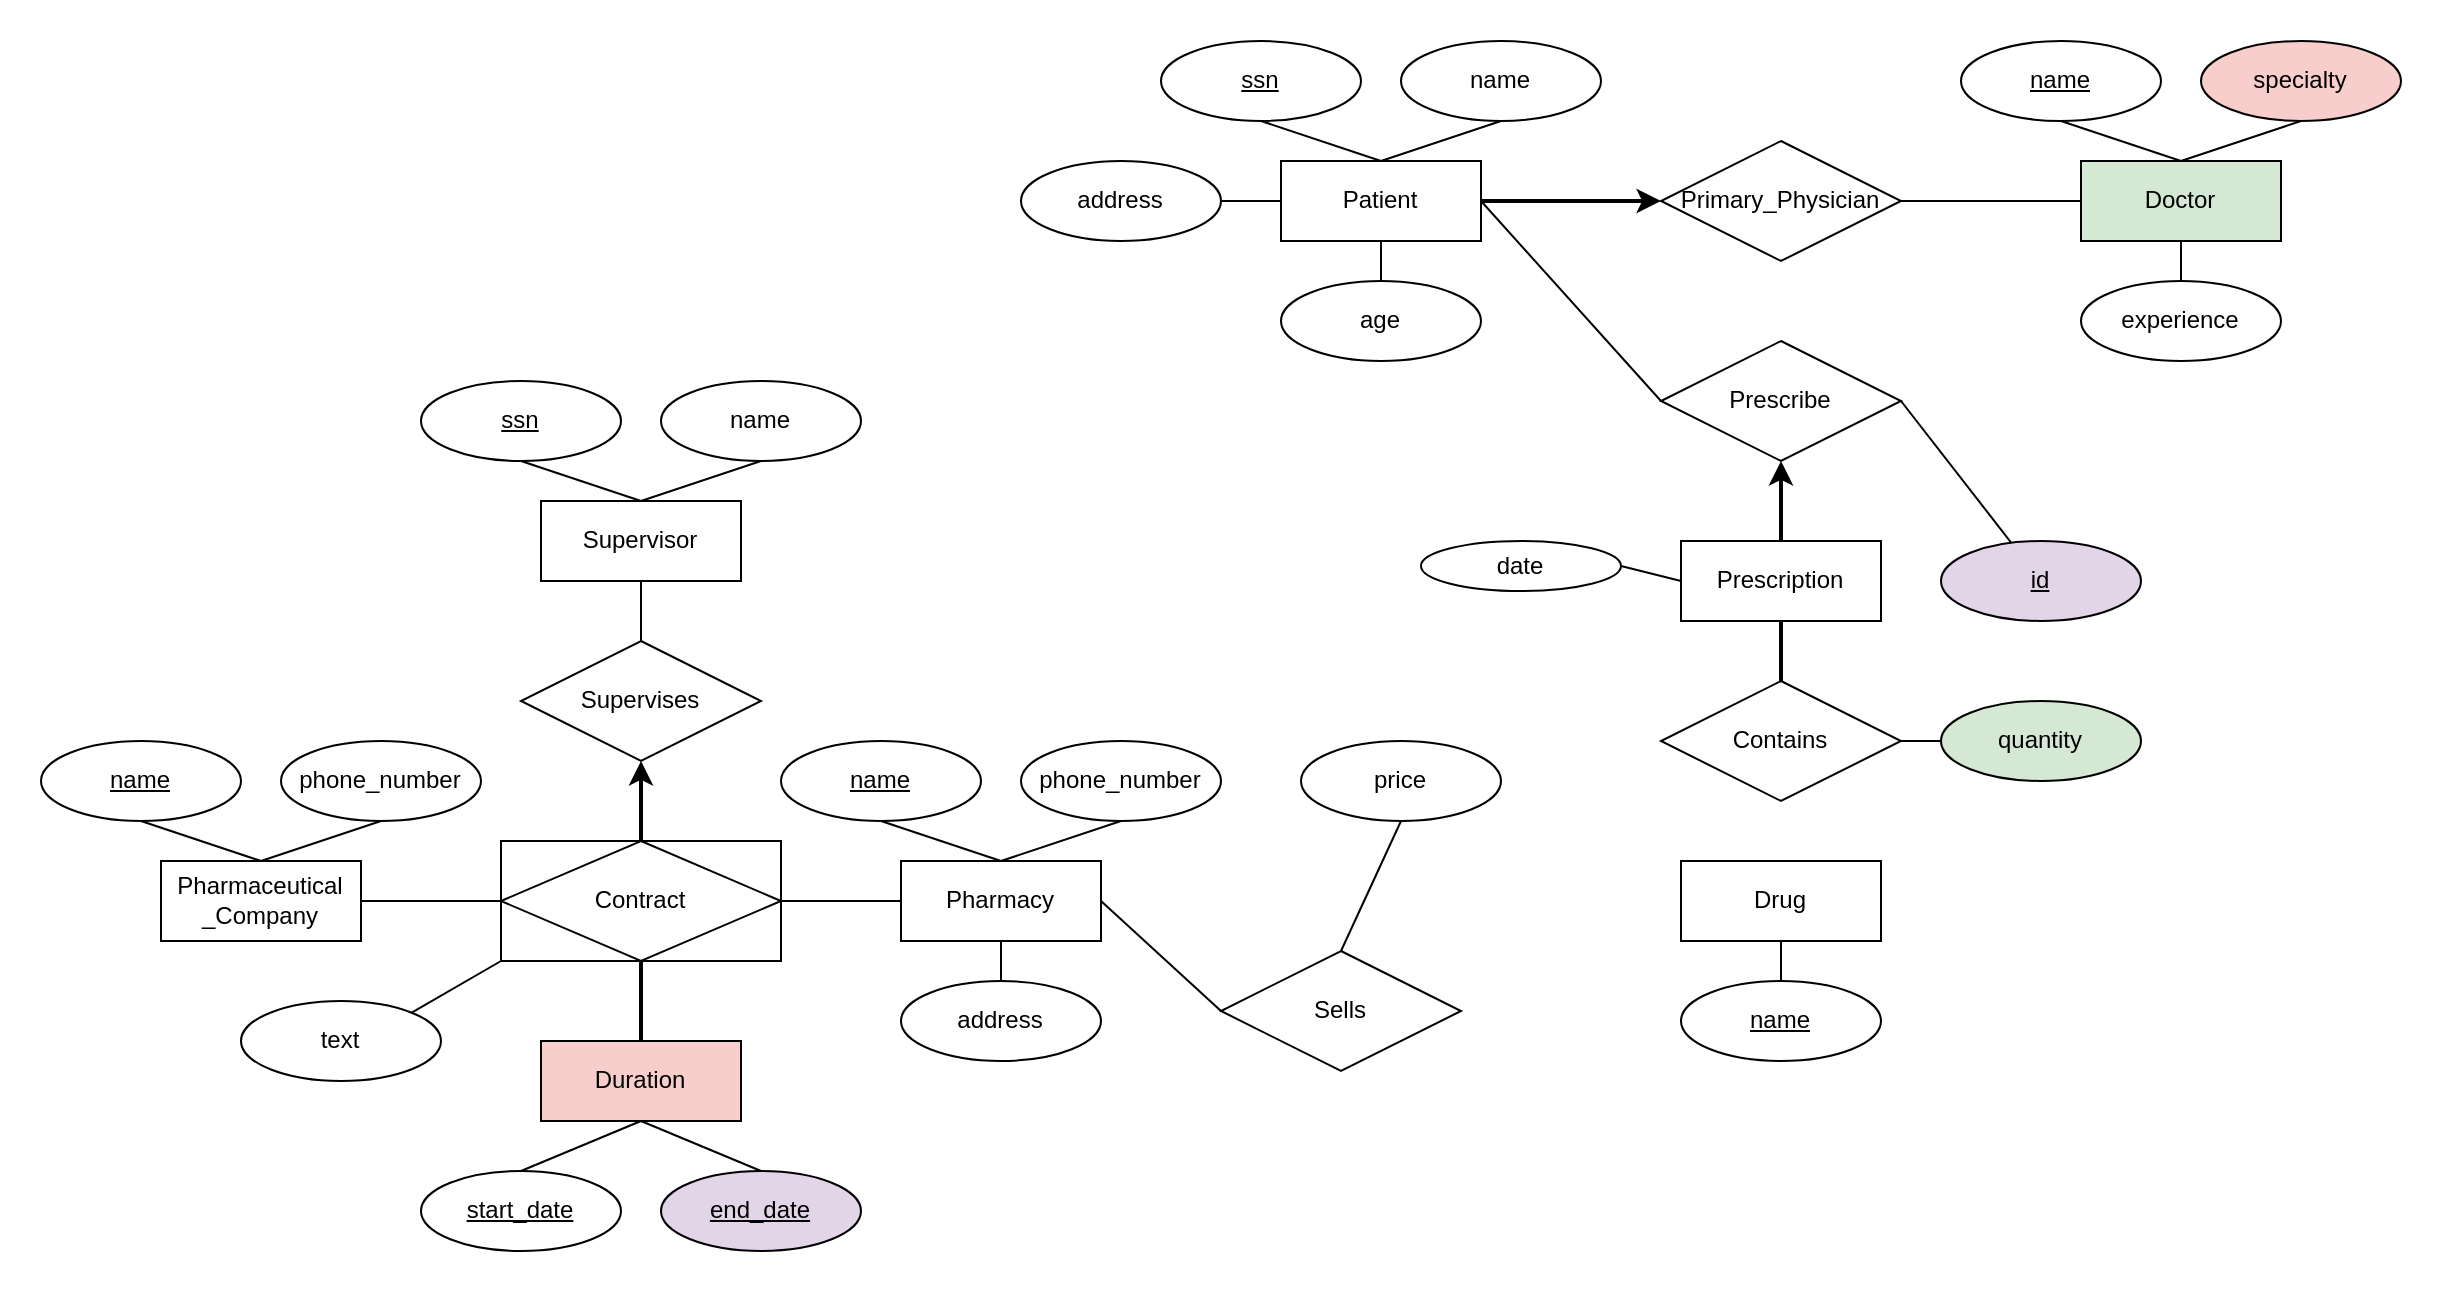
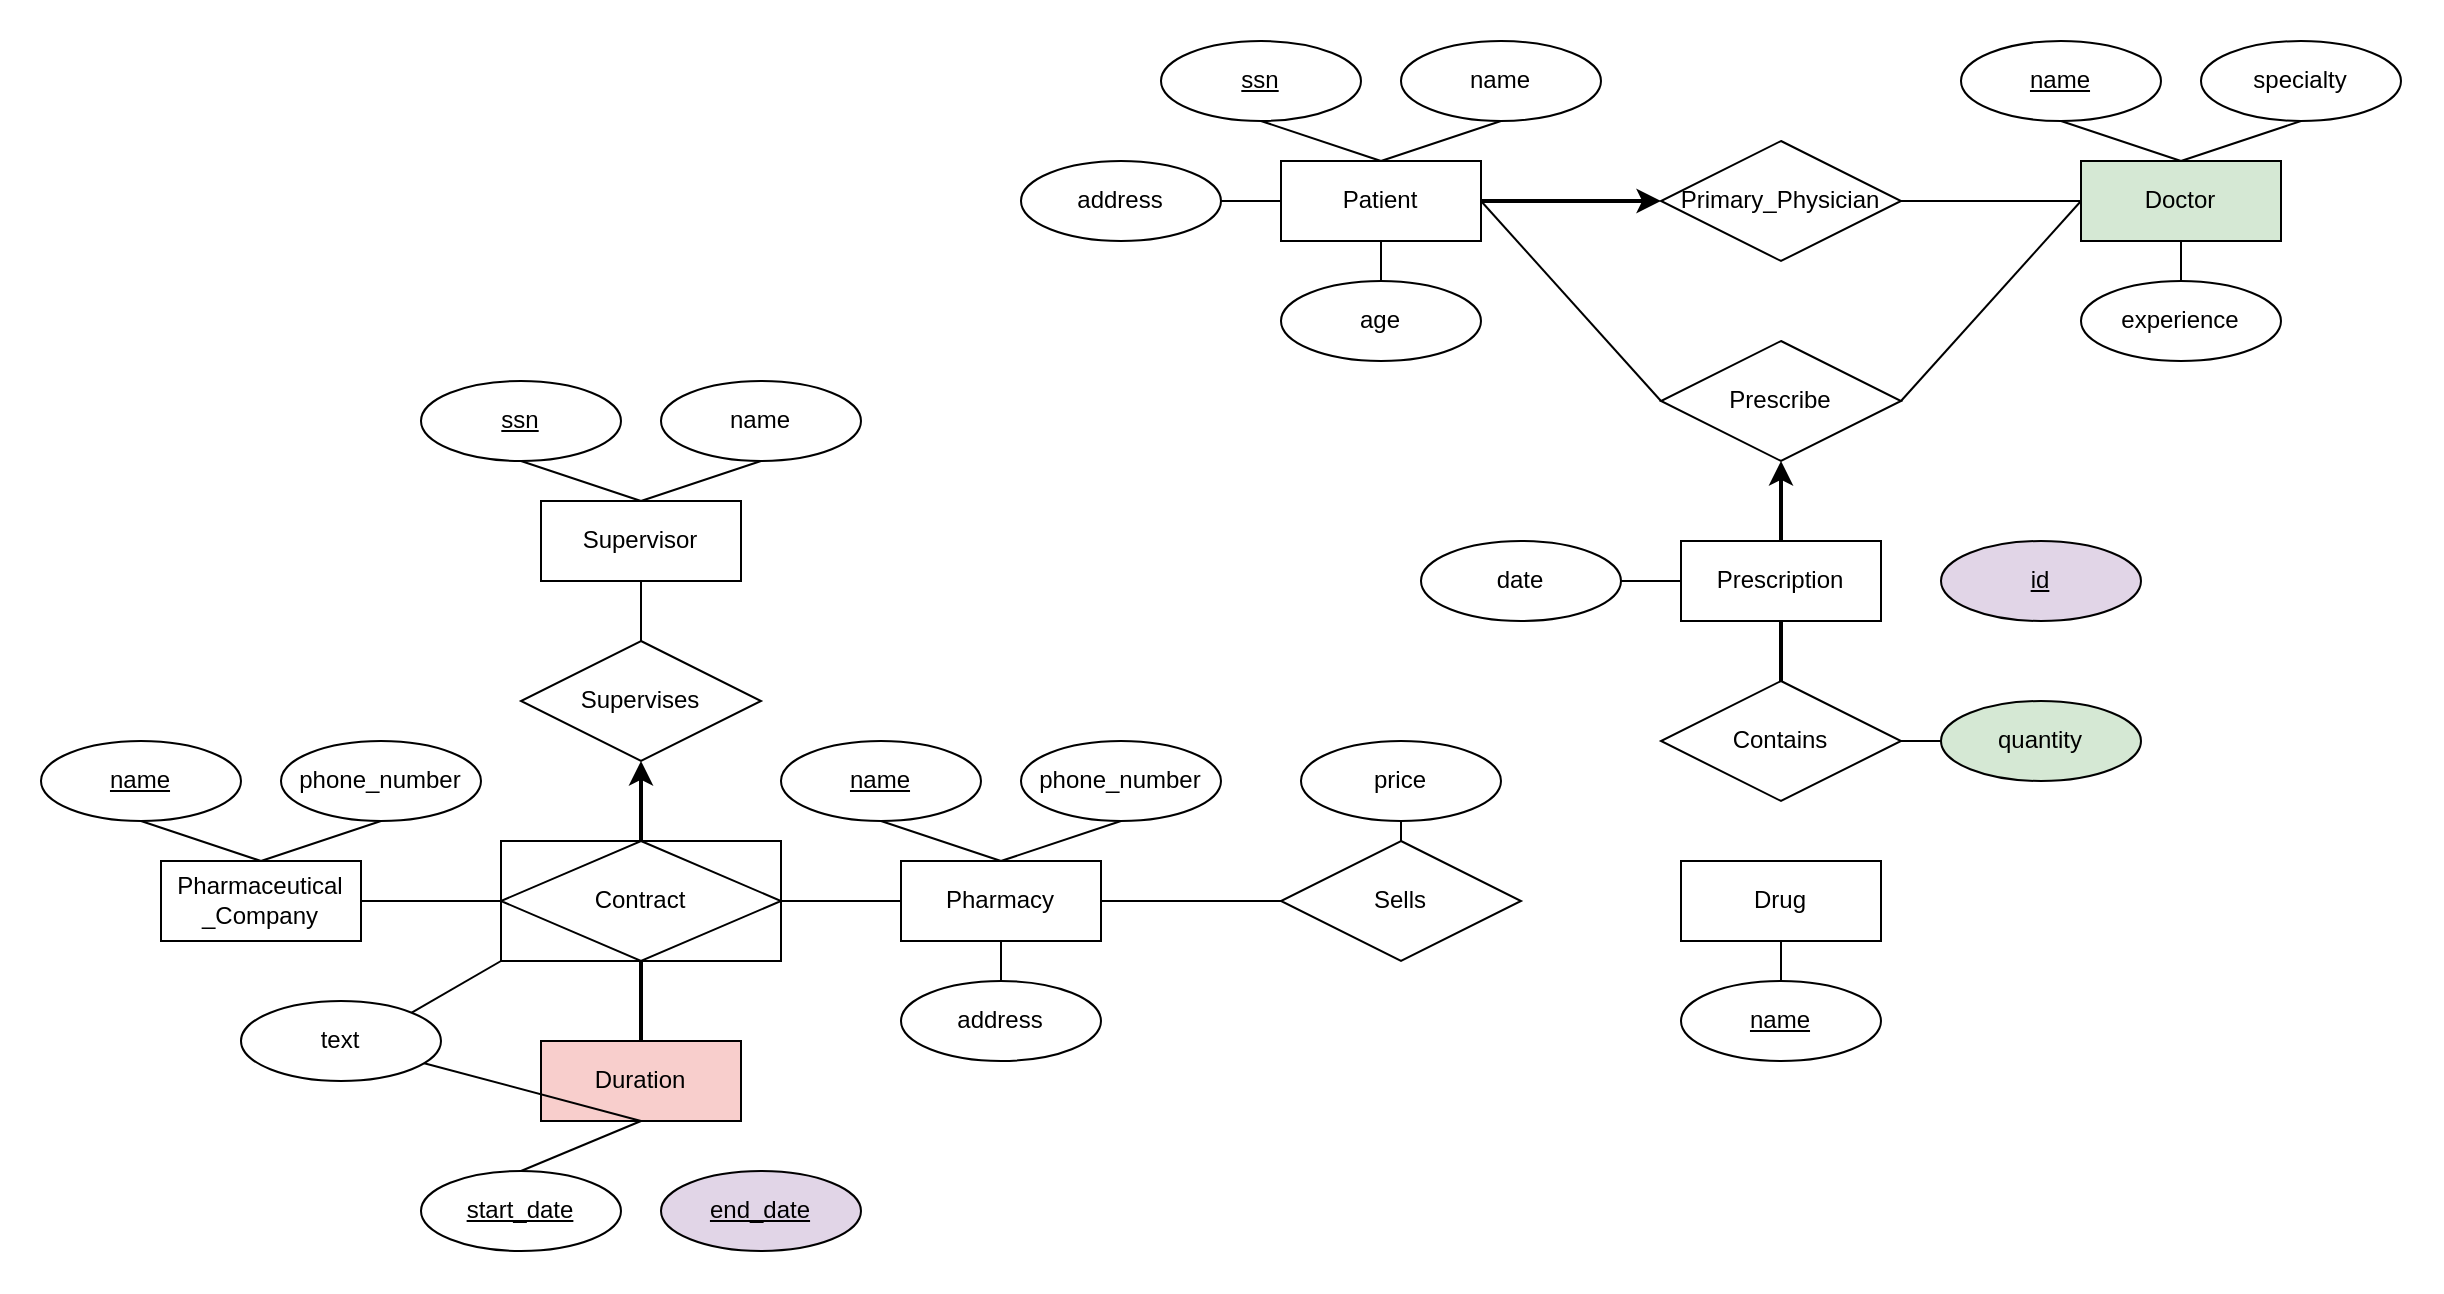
node "specialty": fillcolor #f8cecc -> #ffffff
edge "Prescribe" -- "id": now "Prescribe" -- "Doctor"
node "date": size 200x50 -> 200x80
node "Sells": moved (1341, 1011) -> (1401, 901)
edge "Duration" -- "end_date": now "Duration" -- "text"
